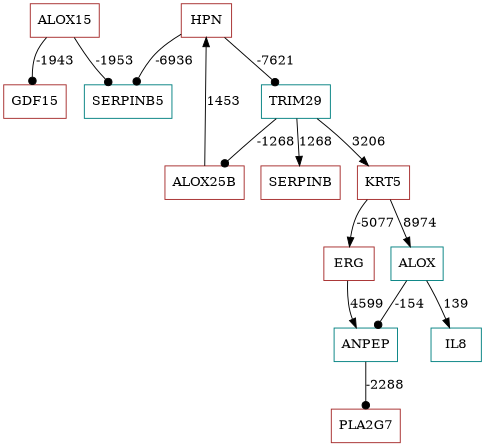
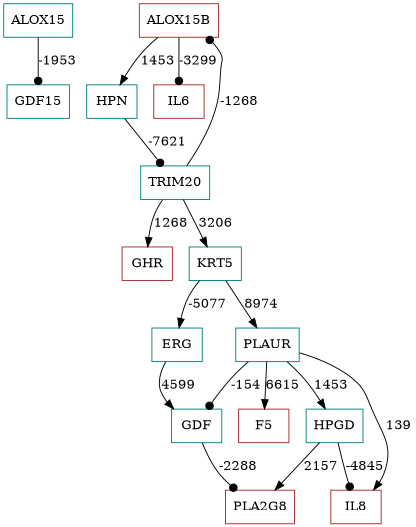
node "ALOX15": color brown -> teal
node "HPN": color brown -> teal
edge "ALOX15" -> "GDF15": label "-1943" -> "-1953"
node "GDF15": color brown -> teal
node "SERPINB5": removed
node "IL6": added
node "TRIM29": label "TRIM29" -> "TRIM20"
node "ALOX25B": label "ALOX25B" -> "ALOX15B"
node "SERPINB": label "SERPINB" -> "GHR"
node "KRT5": color brown -> teal
node "ERG": color brown -> teal
node "ALOX": label "ALOX" -> "PLAUR"
node "ANPEP": label "ANPEP" -> "GDF"
node "IL8": color teal -> brown
node "F5": added
node "HPGD": added
node "PLA2G7": label "PLA2G7" -> "PLA2G8"
